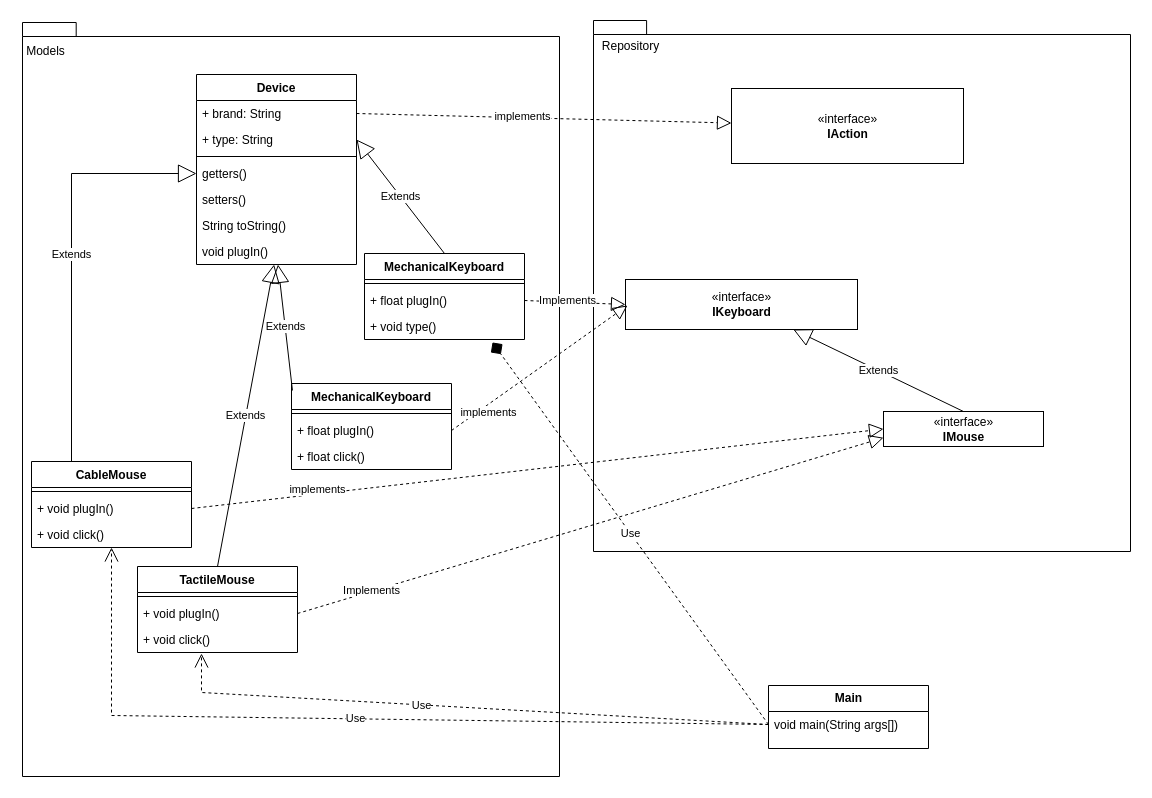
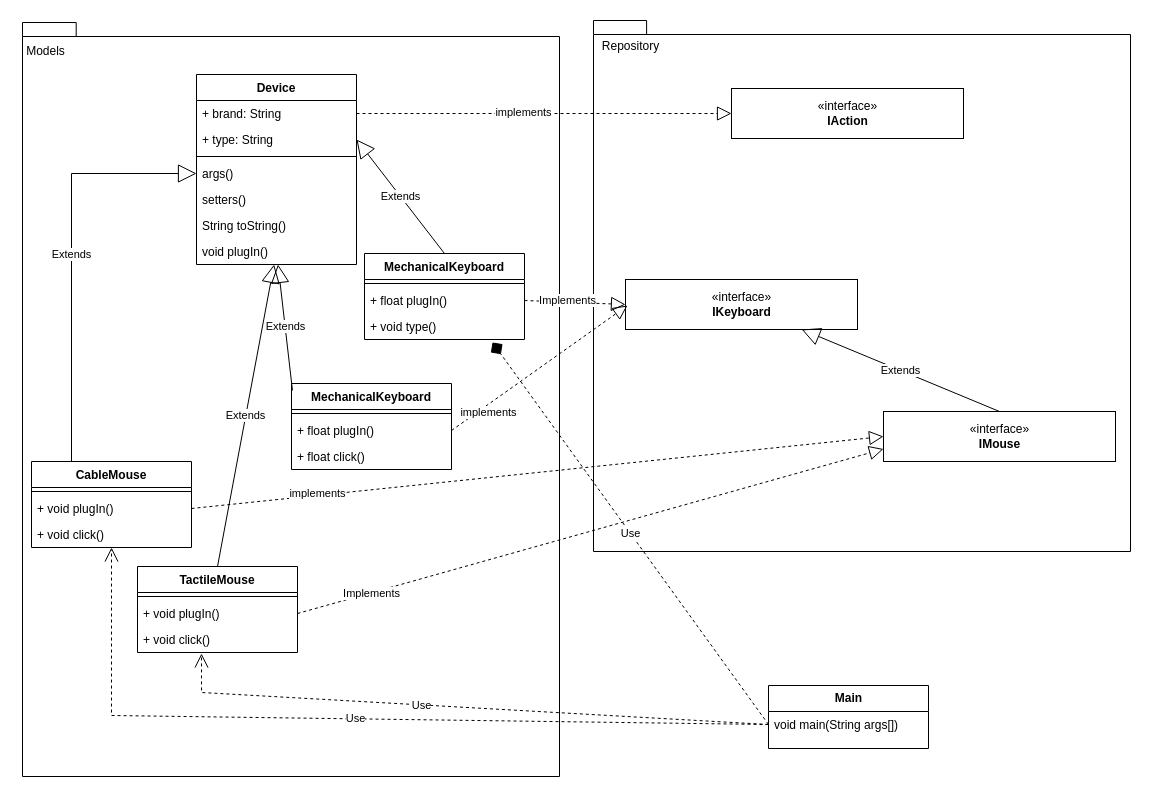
node "«interface» IAction": size 232x75 -> 232x50
node "getters()": label "getters()" -> "args()"
node "«interface» IMouse": size 160x35 -> 232x50
